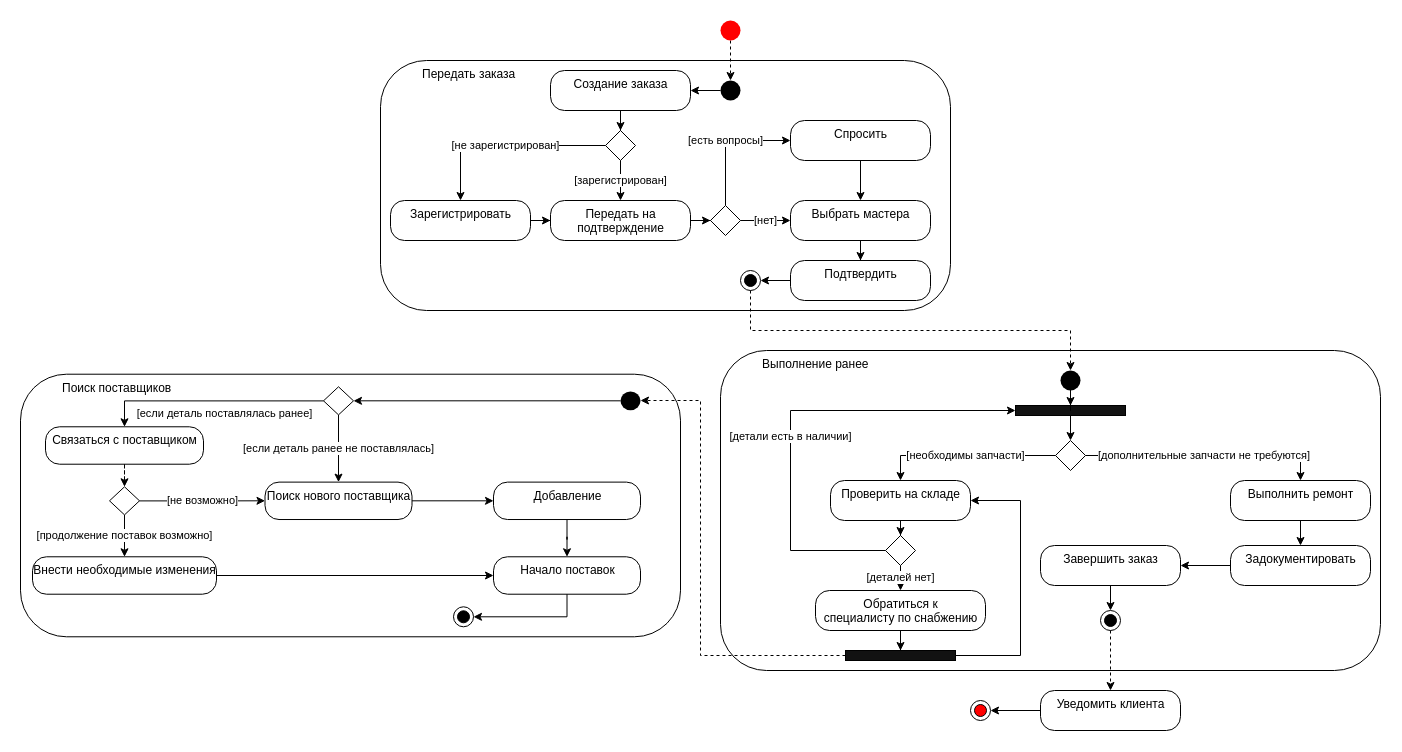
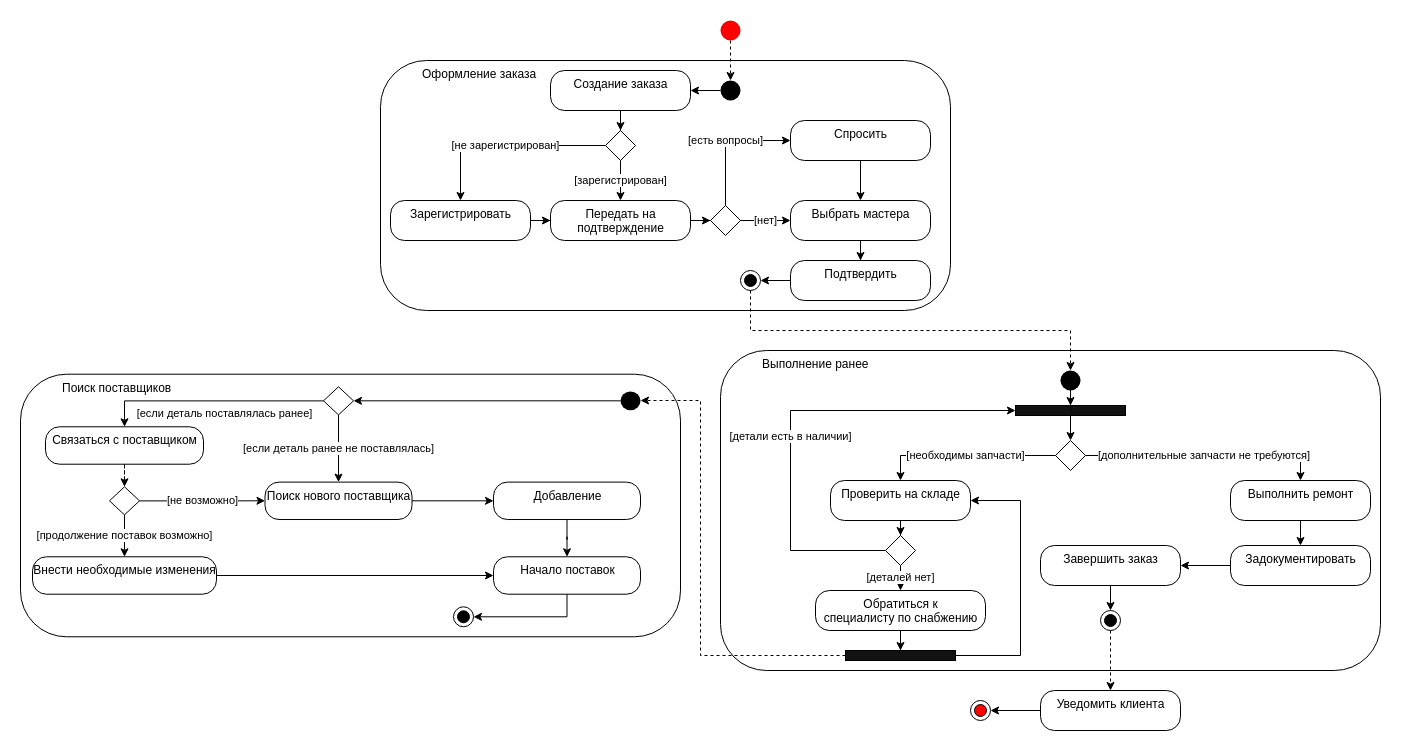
node "Передать заказа": label "Передать заказа" -> "Оформление заказа"
